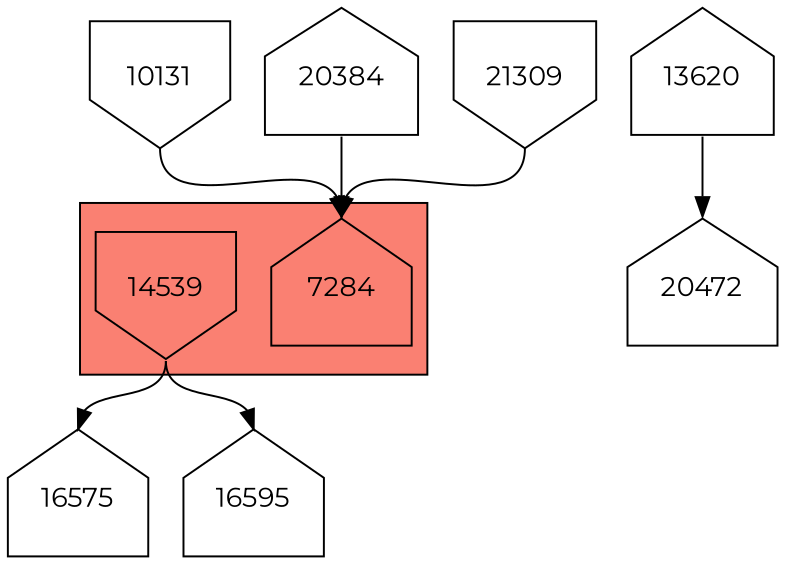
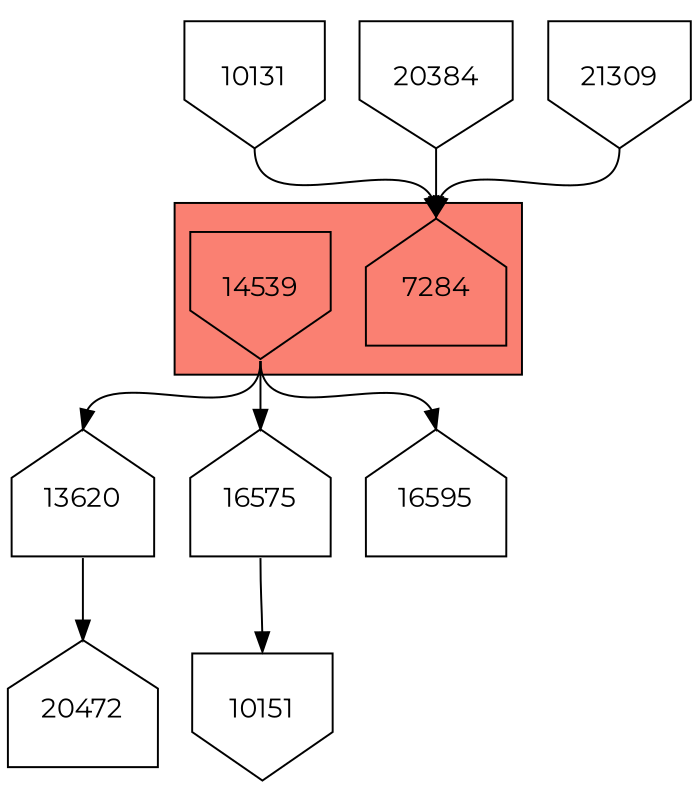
node "20384": shape house -> invhouse
edge "14539" -> "13620": added
node "10151": added
